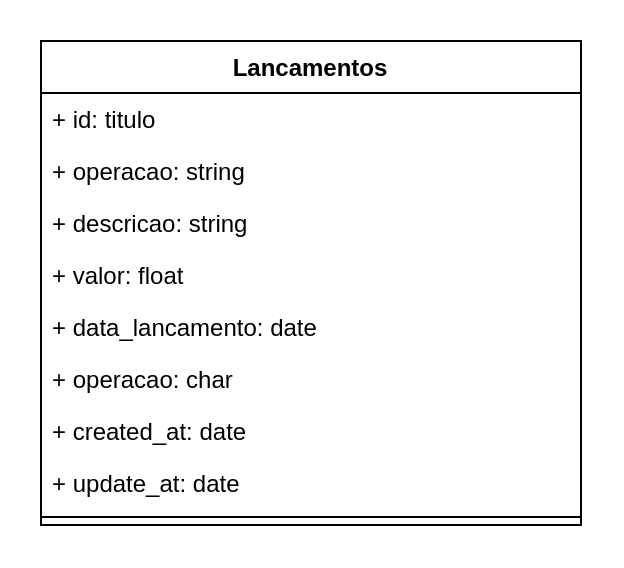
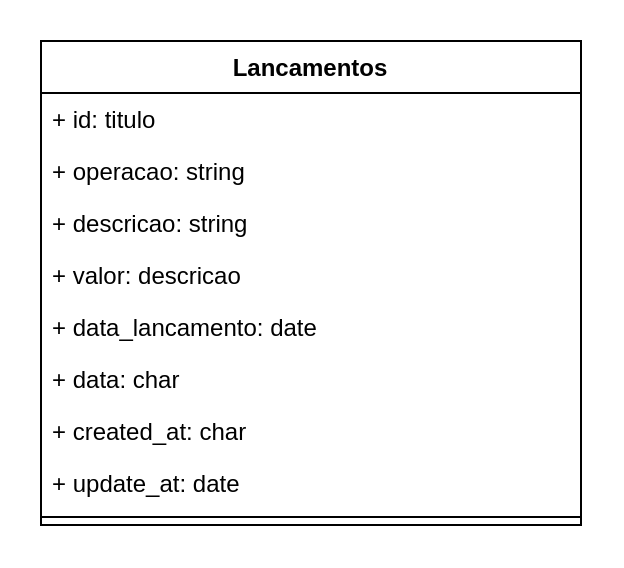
node "+ valor: float": label "+ valor: float" -> "+ valor: descricao"
node "+ operacao: char": label "+ operacao: char" -> "+ data: char"
node "+ created_at: date": label "+ created_at: date" -> "+ created_at: char"
